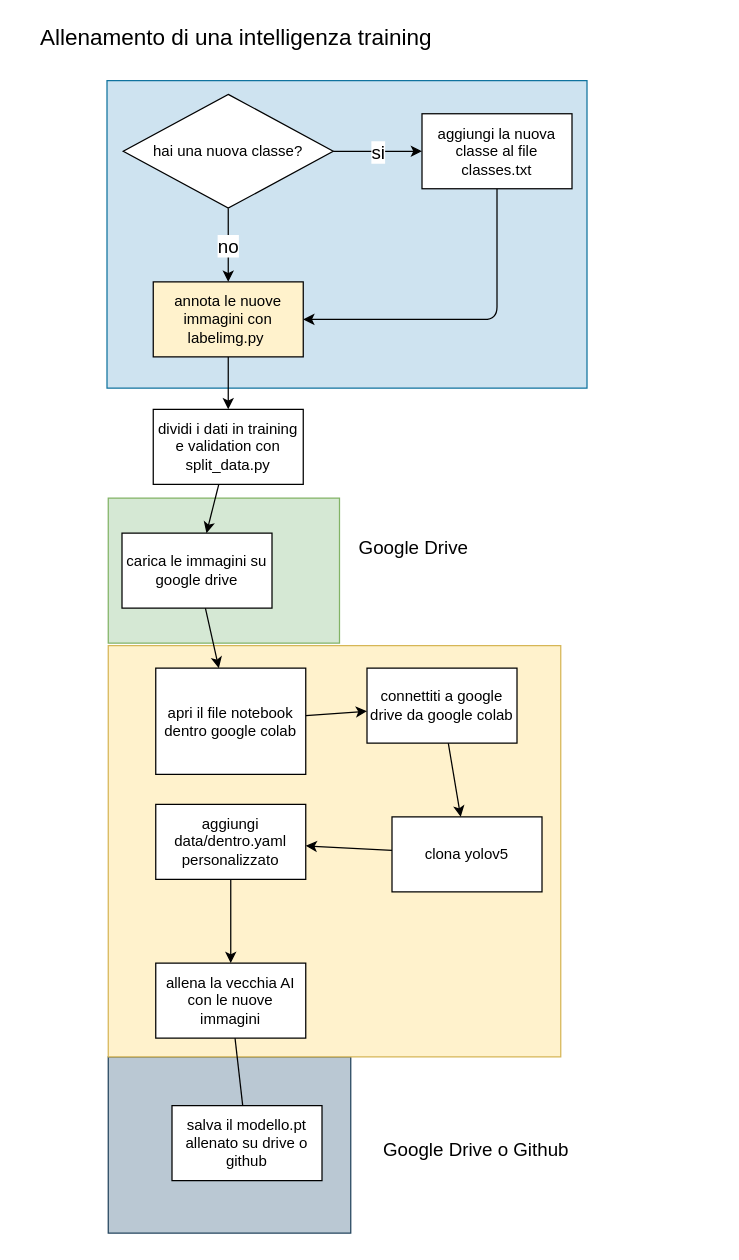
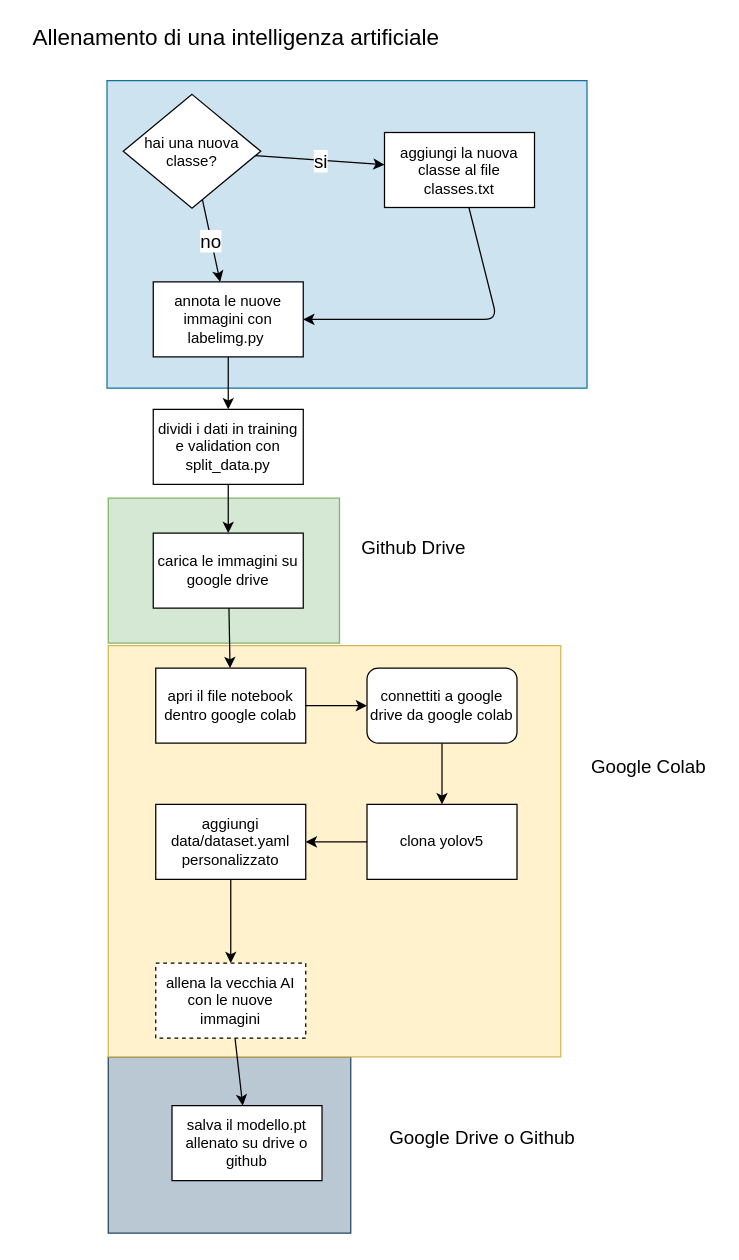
node "Allenamento di una intelligenza training": label "Allenamento di una intelligenza training" -> "Allenamento di una intelligenza artificiale"
node "hai una nuova classe?": size 210x114 -> 138x114
node "aggiungi la nuova classe al file classes.txt": moved (497, 151) -> (459, 170)
node "annota le nuove immagini con labelimg.py": fillcolor #fff2cc -> #ffffff
node "Google Drive": label "Google Drive" -> "Github Drive"
node "carica le immagini su google drive": moved (197, 571) -> (228, 571)
node "connettiti a google drive da google colab": shape rectangle -> rounded rectangle
node "apri il file notebook dentro google colab": size 150x106 -> 150x75
node "Google Colab": added
node "aggiungi data/dentro.yaml personalizzato": label "aggiungi data/dentro.yaml personalizzato" -> "aggiungi data/dataset.yaml personalizzato"
node "clona yolov5": moved (467, 854) -> (442, 842)
node "allena la vecchia AI con le nuove immagini": style solid -> dashed
edge "allena la vecchia AI con le nuove immagini" -- "salva il modello.pt allenato su drive o github": arrowhead none -> classic
node "Google Drive o Github": moved (476, 1149) -> (482, 1137)
